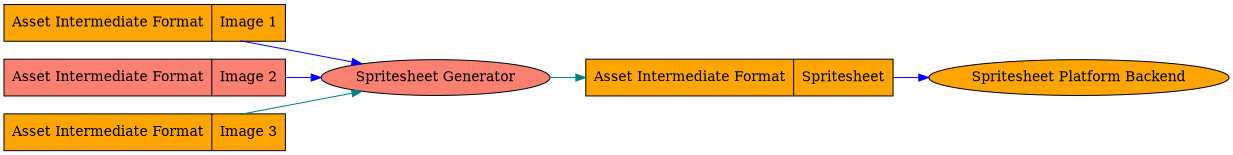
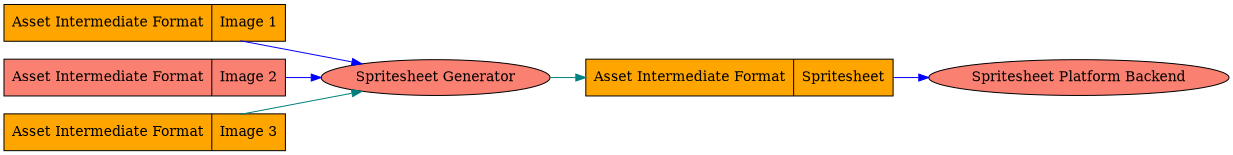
node "Spritesheet Platform Backend": fillcolor orange -> salmon
